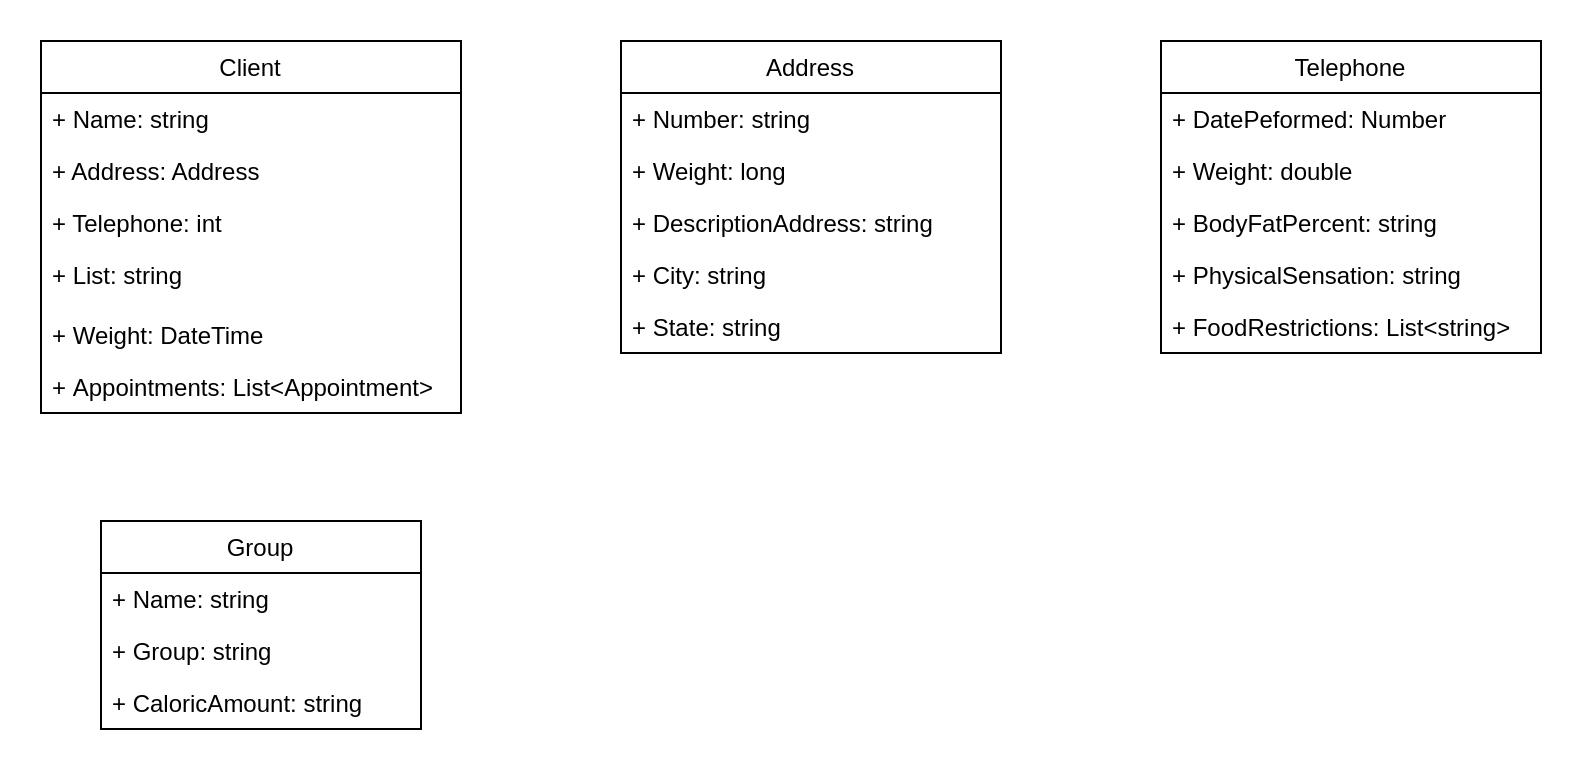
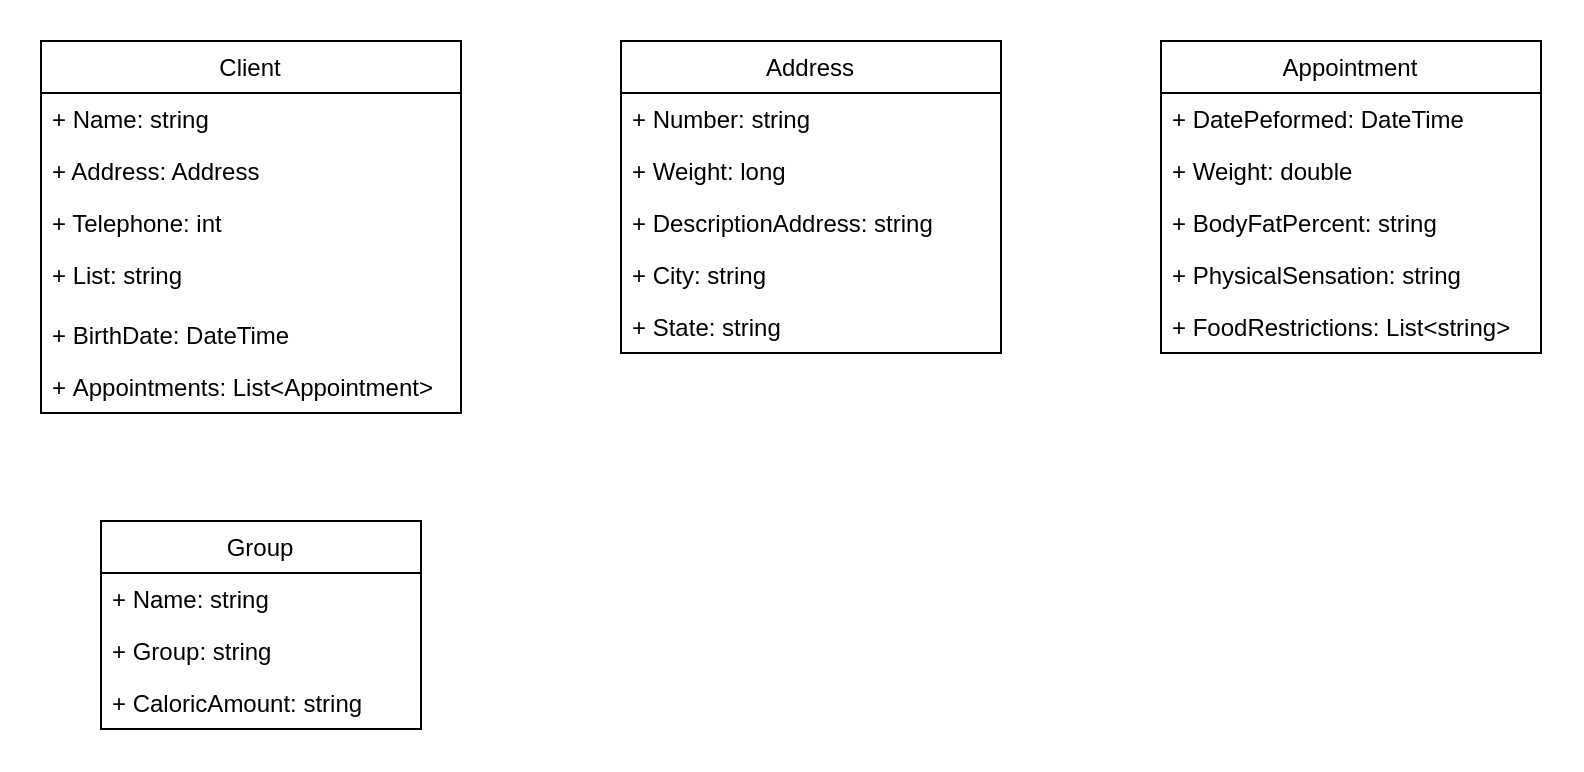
node "Telephone": label "Telephone" -> "Appointment"
node "+ DatePeformed: Number": label "+ DatePeformed: Number" -> "+ DatePeformed: DateTime"
node "+ Weight: DateTime": label "+ Weight: DateTime" -> "+ BirthDate: DateTime"
